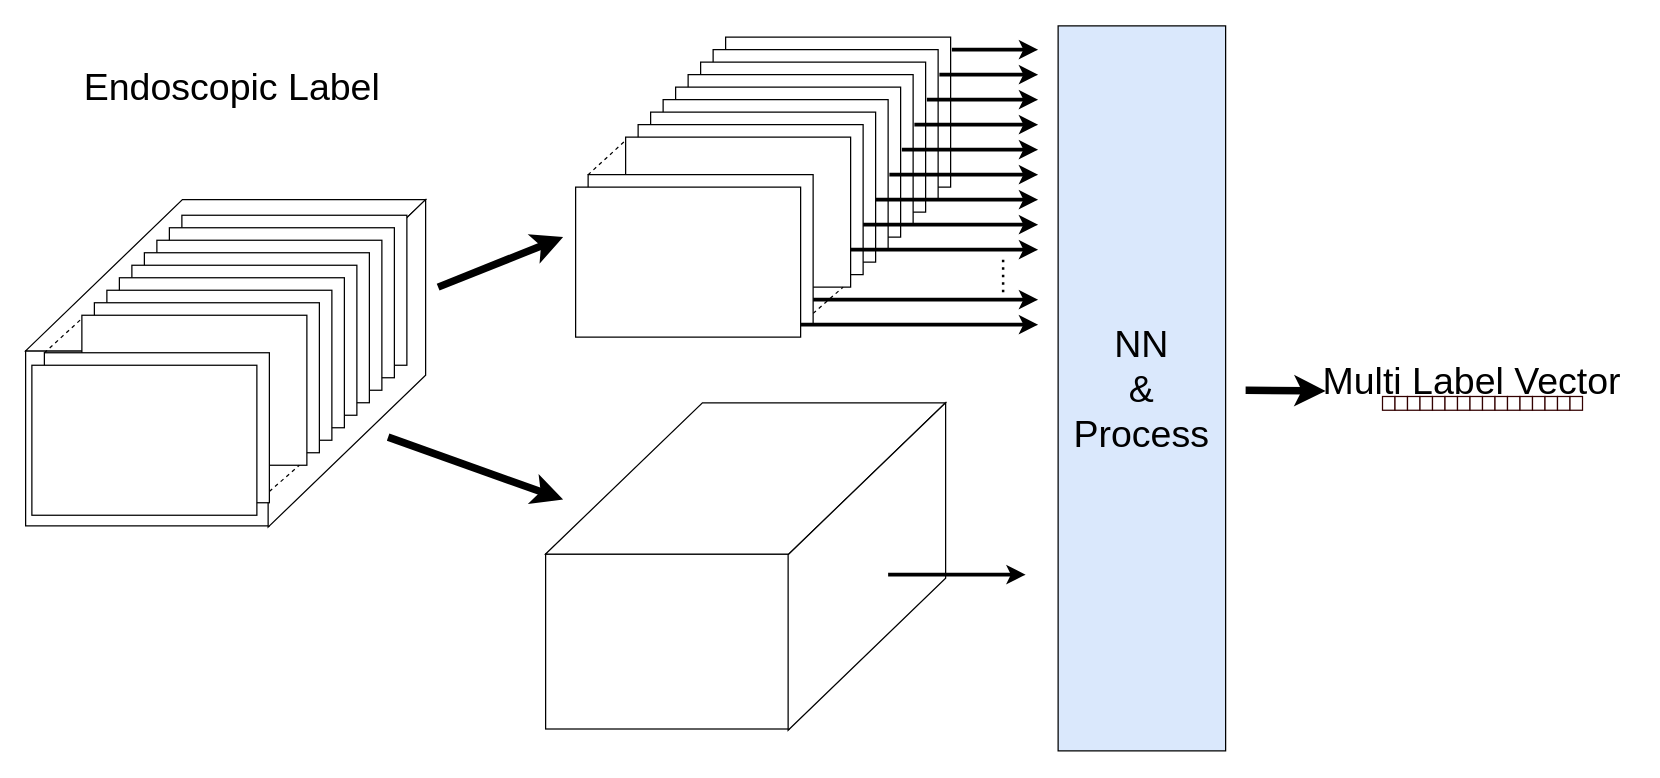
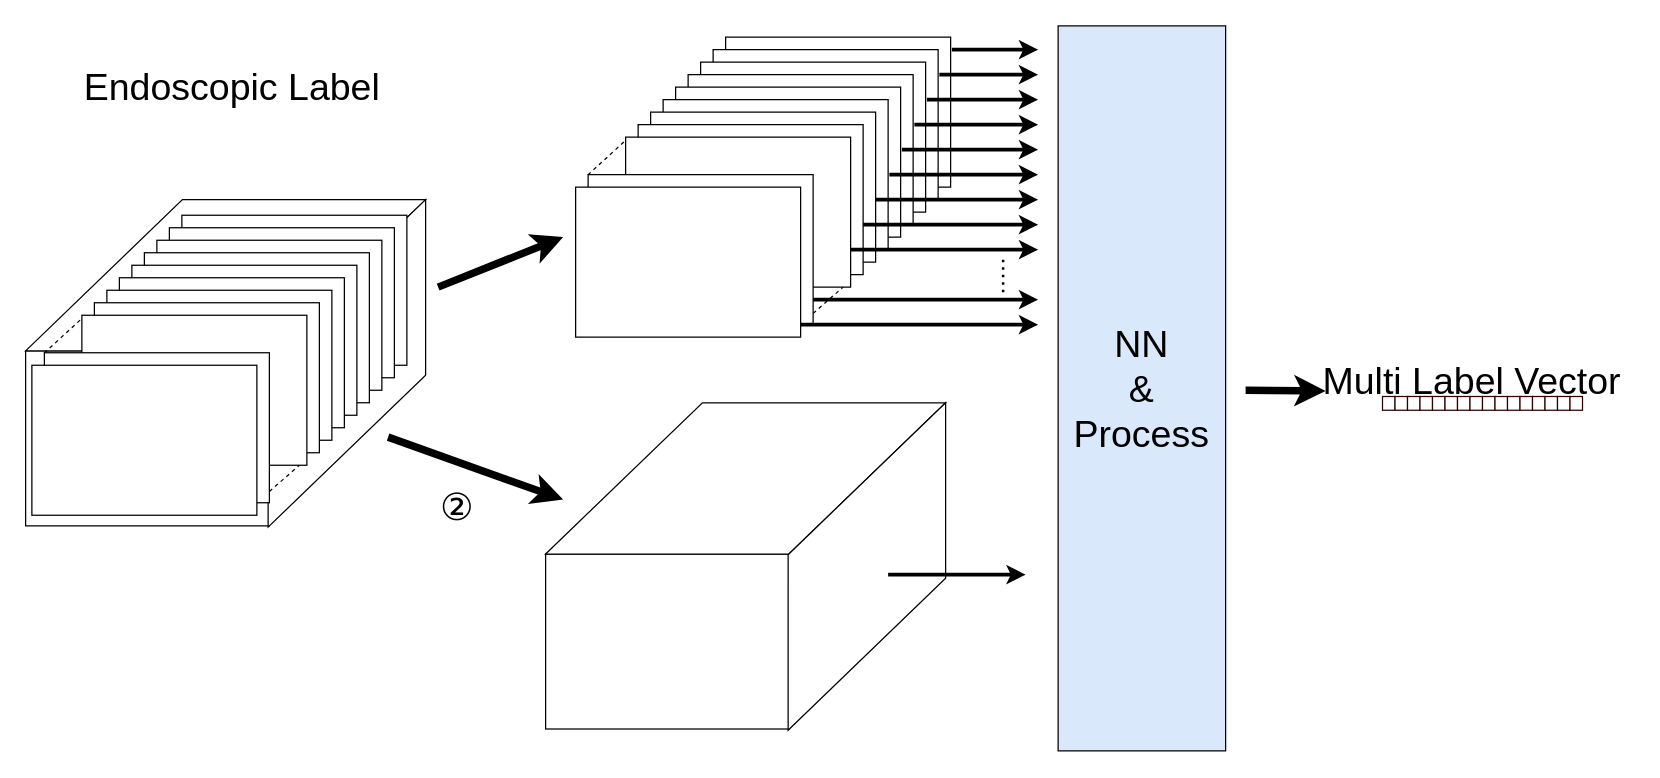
node "②": added
